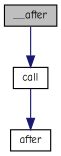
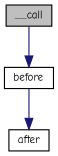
node "__after": label "__after" -> "__call"
node "call": label "call" -> "before"
